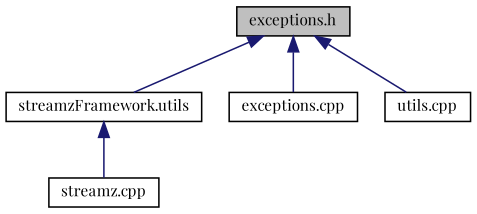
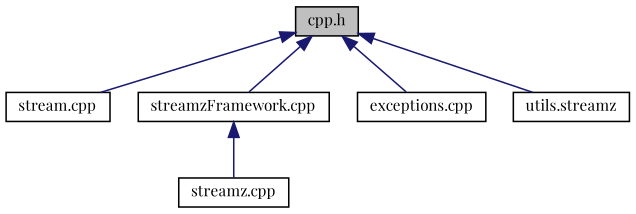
node "exceptions.h": label "exceptions.h" -> "cpp.h"
node "stream.cpp": added
node "streamzFramework.utils": label "streamzFramework.utils" -> "streamzFramework.cpp"
node "utils.cpp": label "utils.cpp" -> "utils.streamz"
